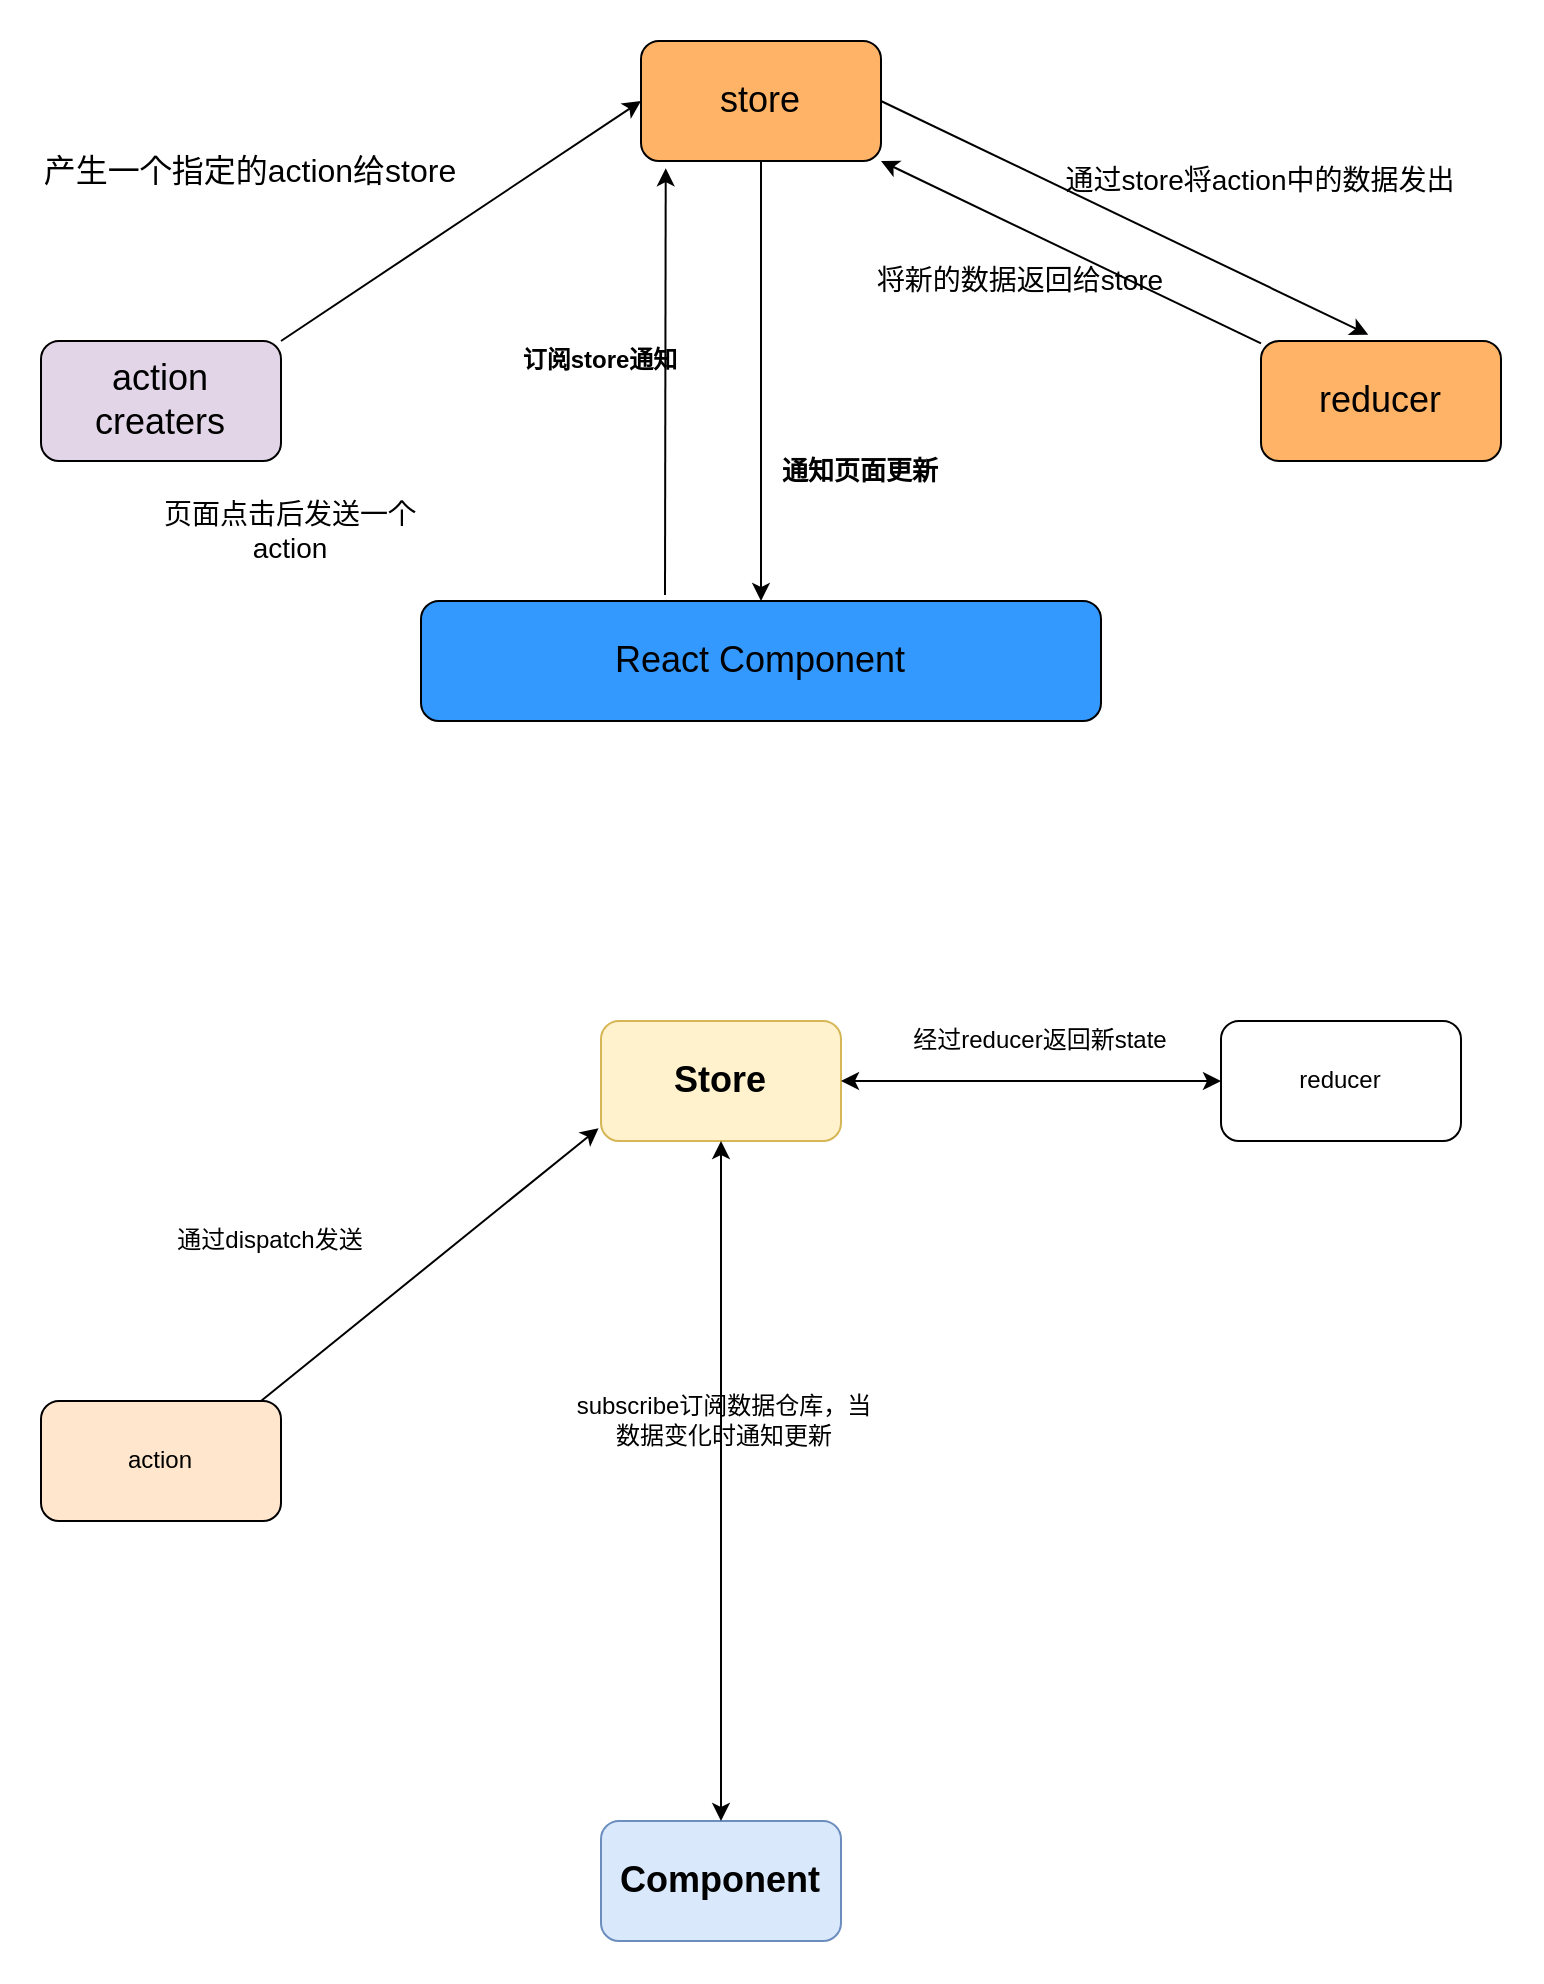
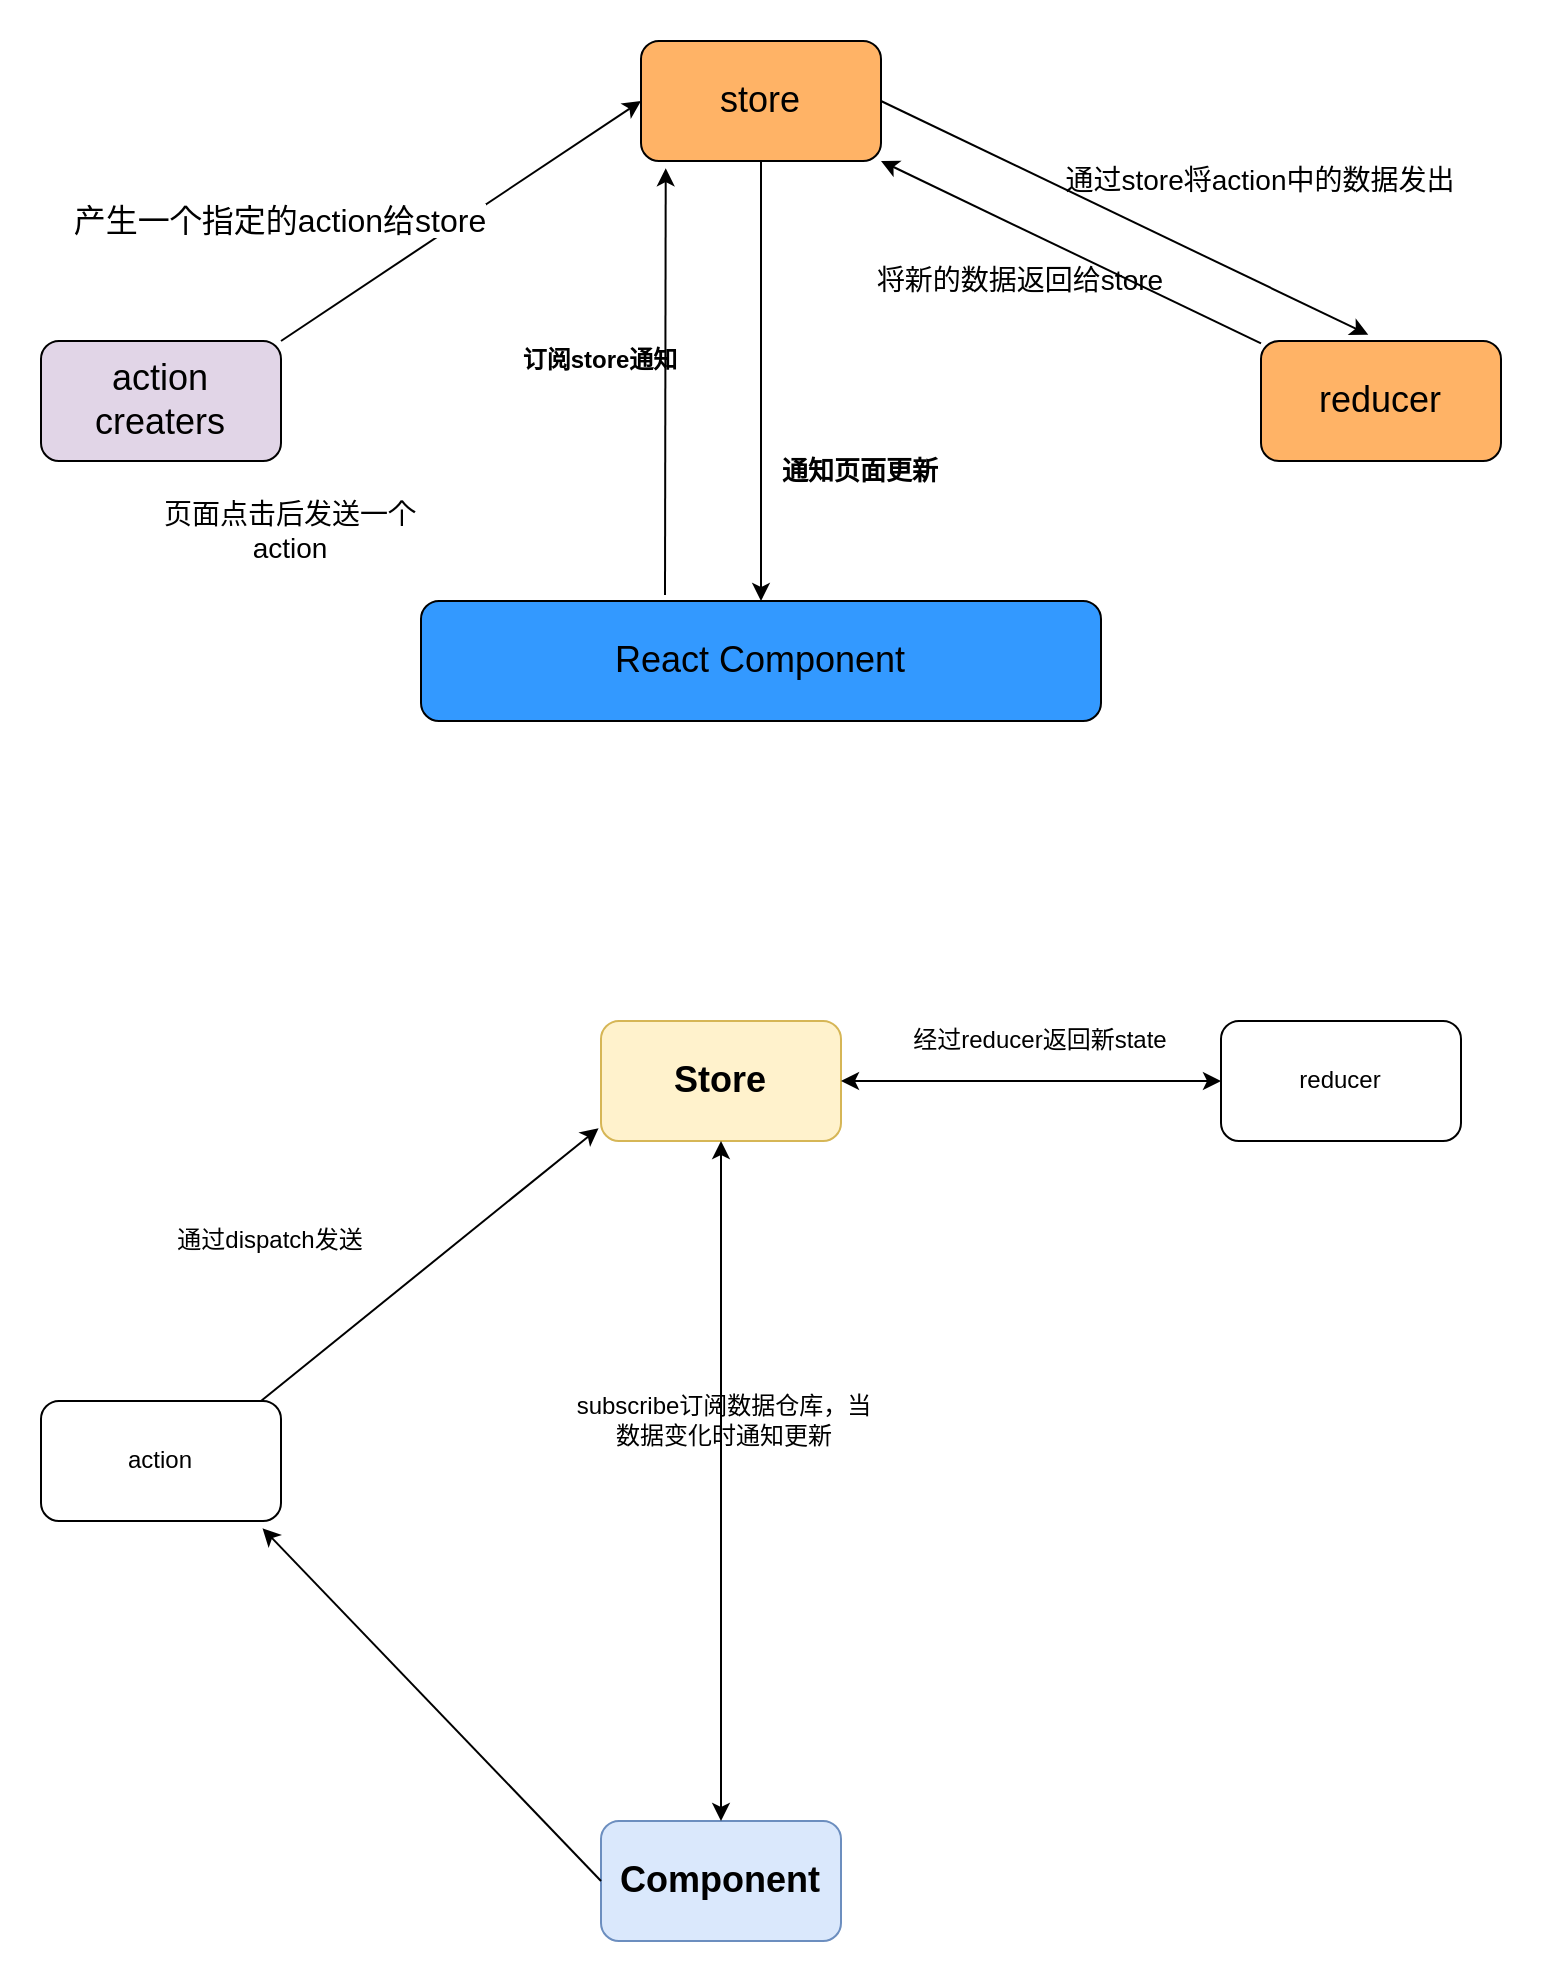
node "产生一个指定的action给store": moved (251, 171) -> (281, 221)
node "action": fillcolor #ffe6cc -> #ffffff
edge "Component" -> "action": added
